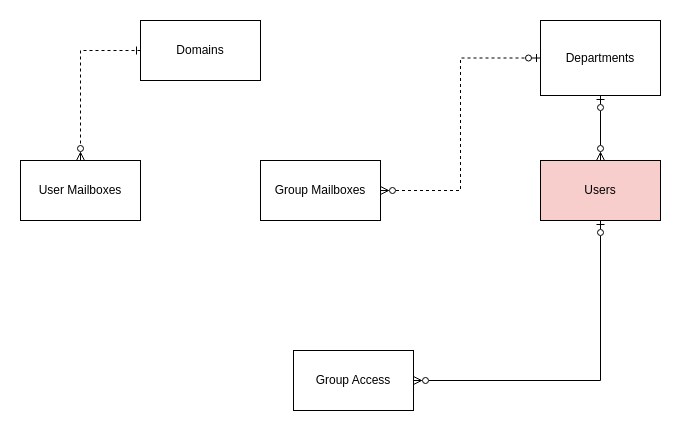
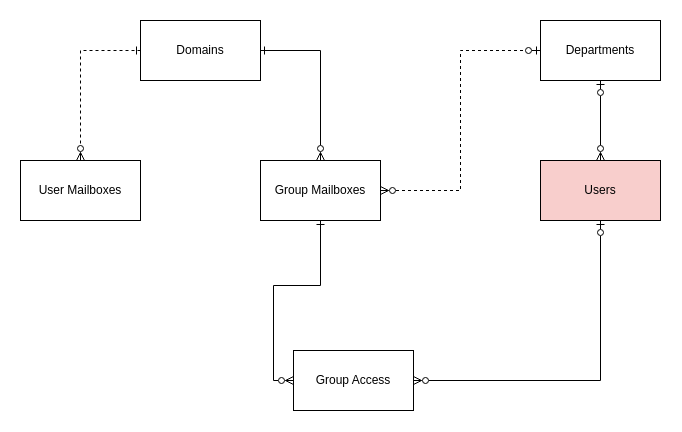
node "Departments": size 120x75 -> 120x60
edge "Domains" -- "Group Mailboxes": added
edge "Group Mailboxes" -- "Group Access": added
